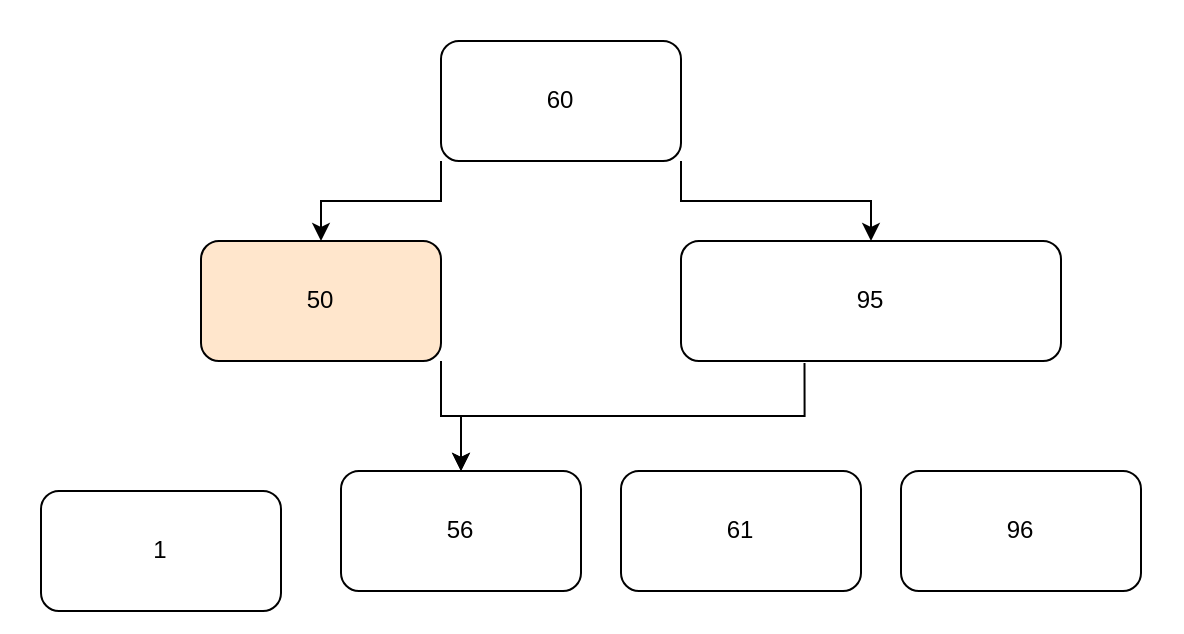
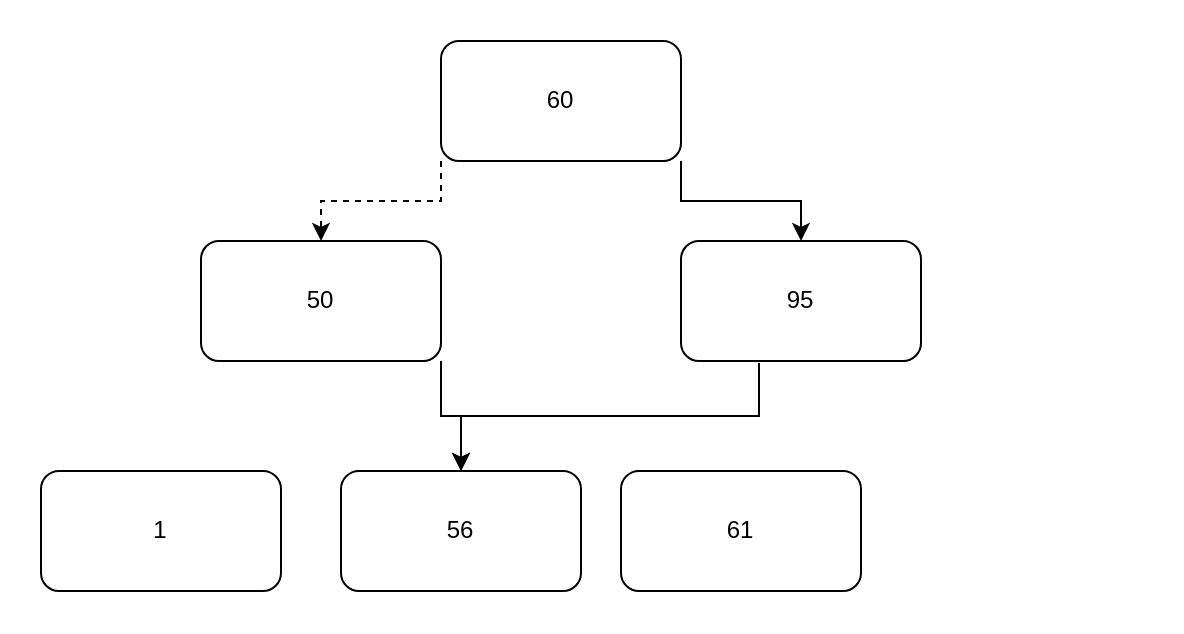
edge "60" -> "50": style solid -> dashed
node "50": fillcolor #ffe6cc -> #ffffff
node "95": size 380x120 -> 240x120
node "96": removed
node "1": moved (161, 551) -> (161, 531)
